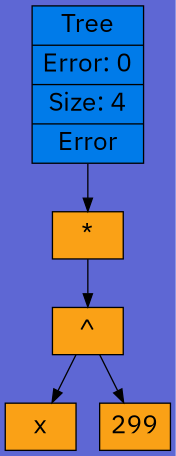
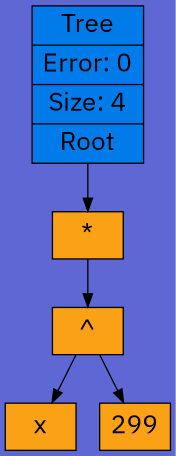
node "Tree": text "Error" -> "Root"
